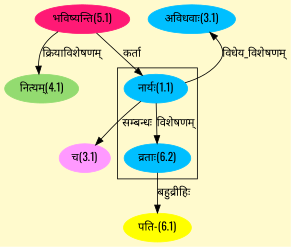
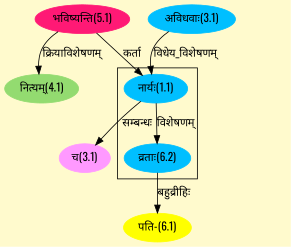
edge "नार्यः(1.1)" -> "अविधवाः(3.1)": reversed
